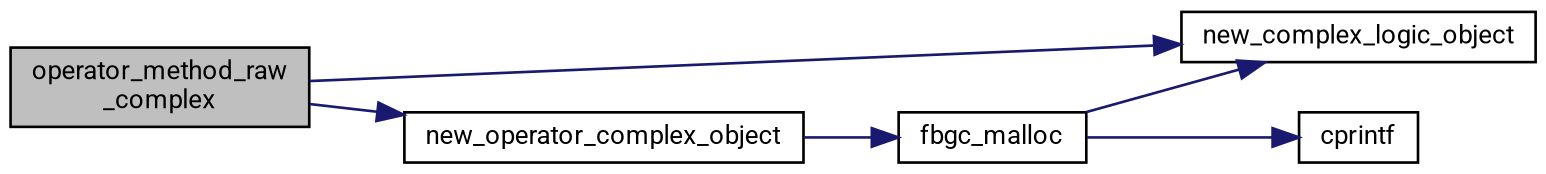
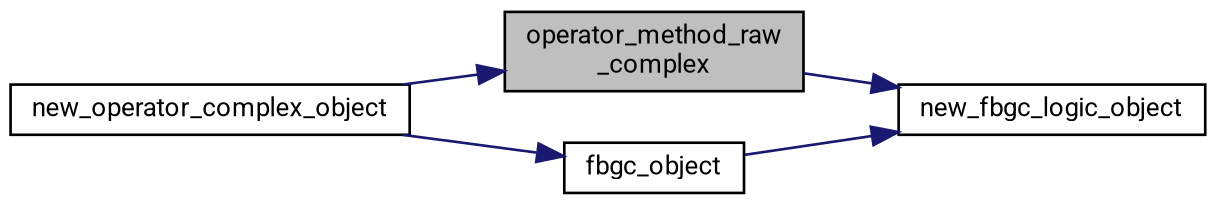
node "new_complex_logic_object": label "new_complex_logic_object" -> "new_fbgc_logic_object"
edge "operator_method_raw _complex" -> "new_operator_complex_object": reversed
node "fbgc_malloc": label "fbgc_malloc" -> "fbgc_object"
node "cprintf": removed
